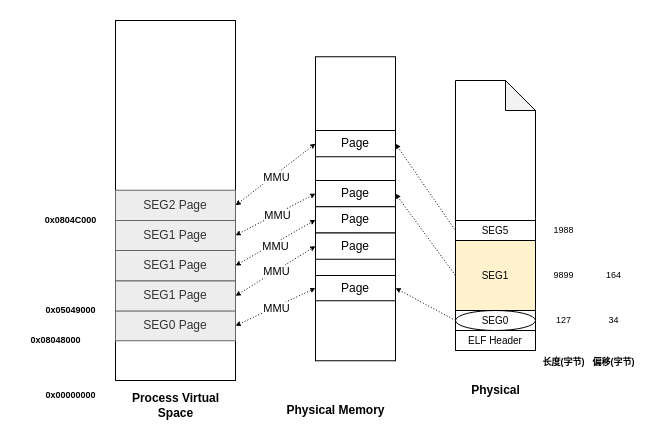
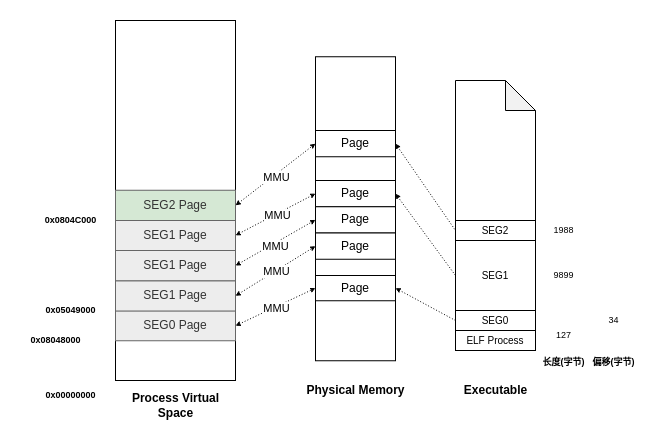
node "SEG2 Page": fillcolor #ededed -> #d5e8d4
node "SEG5": label "SEG5" -> "SEG2"
node "SEG1": fillcolor #fff2cc -> #ffffff
node "164": removed
node "SEG0": shape ellipse -> rectangle
node "127": moved (564, 321) -> (564, 336)
node "ELF Header": label "ELF Header" -> "ELF Process"
node "Physical": label "Physical" -> "Executable"
node "Physical Memory": moved (336, 411) -> (356, 391)
